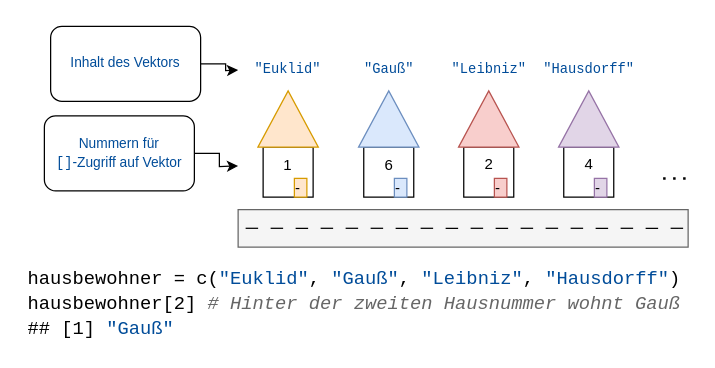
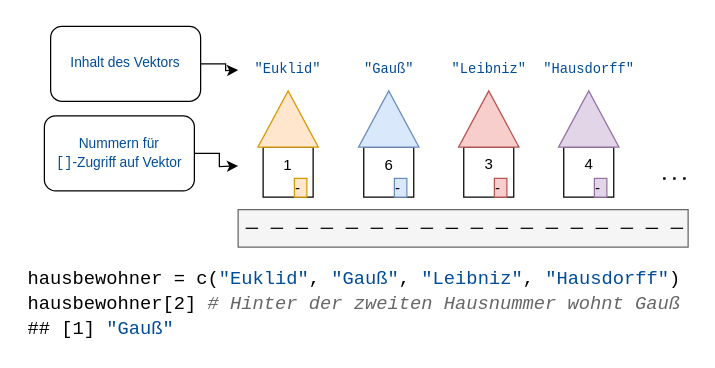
node "2": label "2" -> "3"
